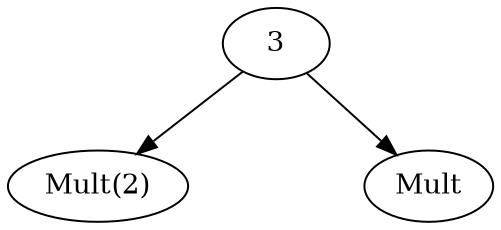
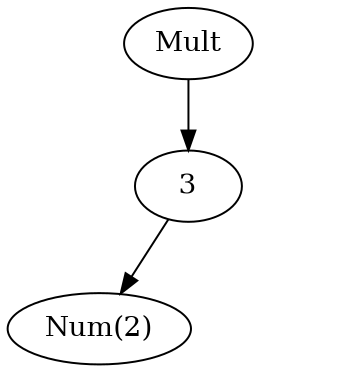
edge "3" -> "Mult": reversed
node "Mult(2)": label "Mult(2)" -> "Num(2)"
